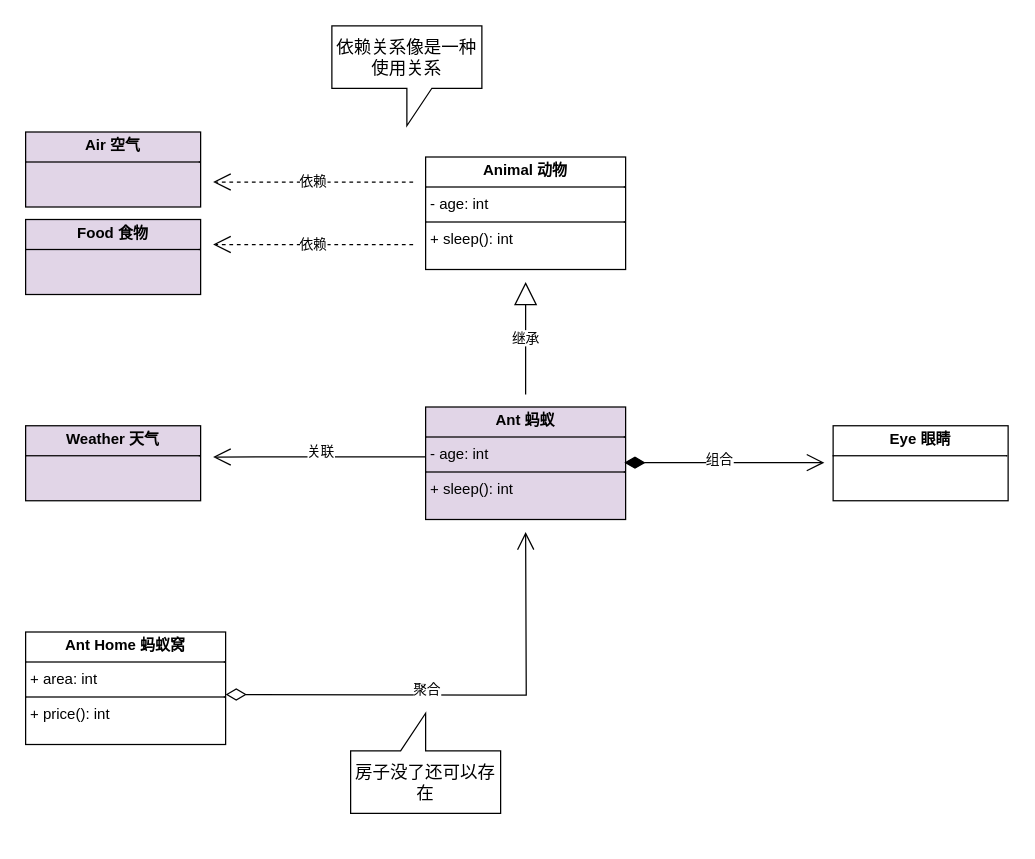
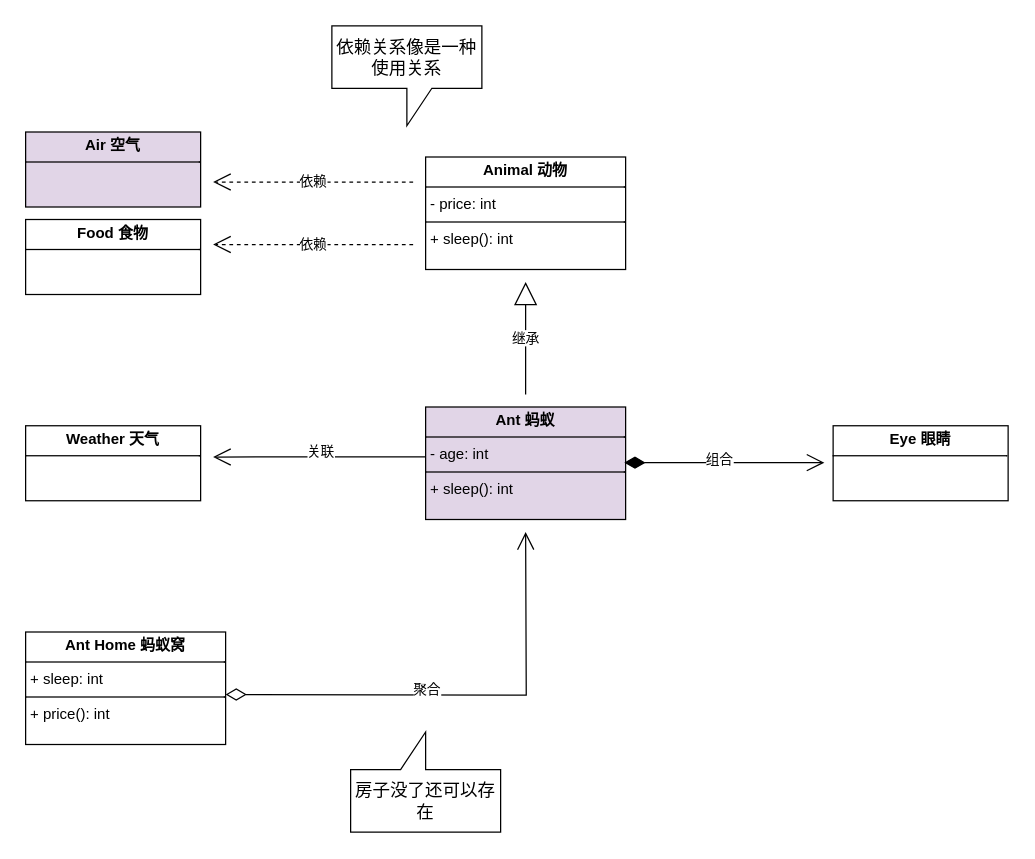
node "Animal 动物 - age: int + sleep(): int": label "Animal 动物 - age: int + sleep(): int" -> "Animal 动物 - price: int + sleep(): int"
node "Food 食物": fillcolor #e1d5e7 -> #ffffff
node "Weather 天气": fillcolor #e1d5e7 -> #ffffff
node "Ant Home 蚂蚁窝 + area: int + price(): int": label "Ant Home 蚂蚁窝 + area: int + price(): int" -> "Ant Home 蚂蚁窝 + sleep: int + price(): int"
node "房子没了还可以存在": moved (426, 763) -> (426, 782)
